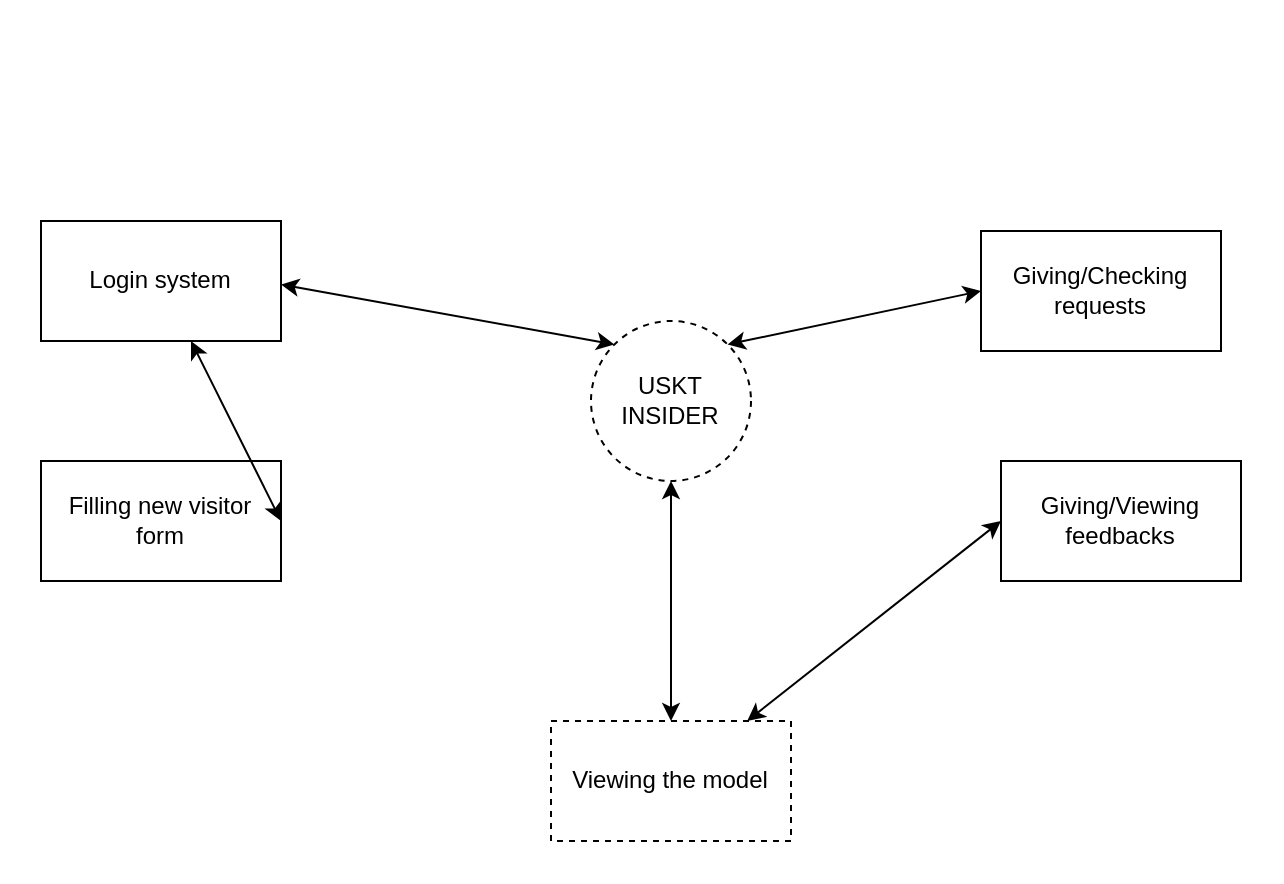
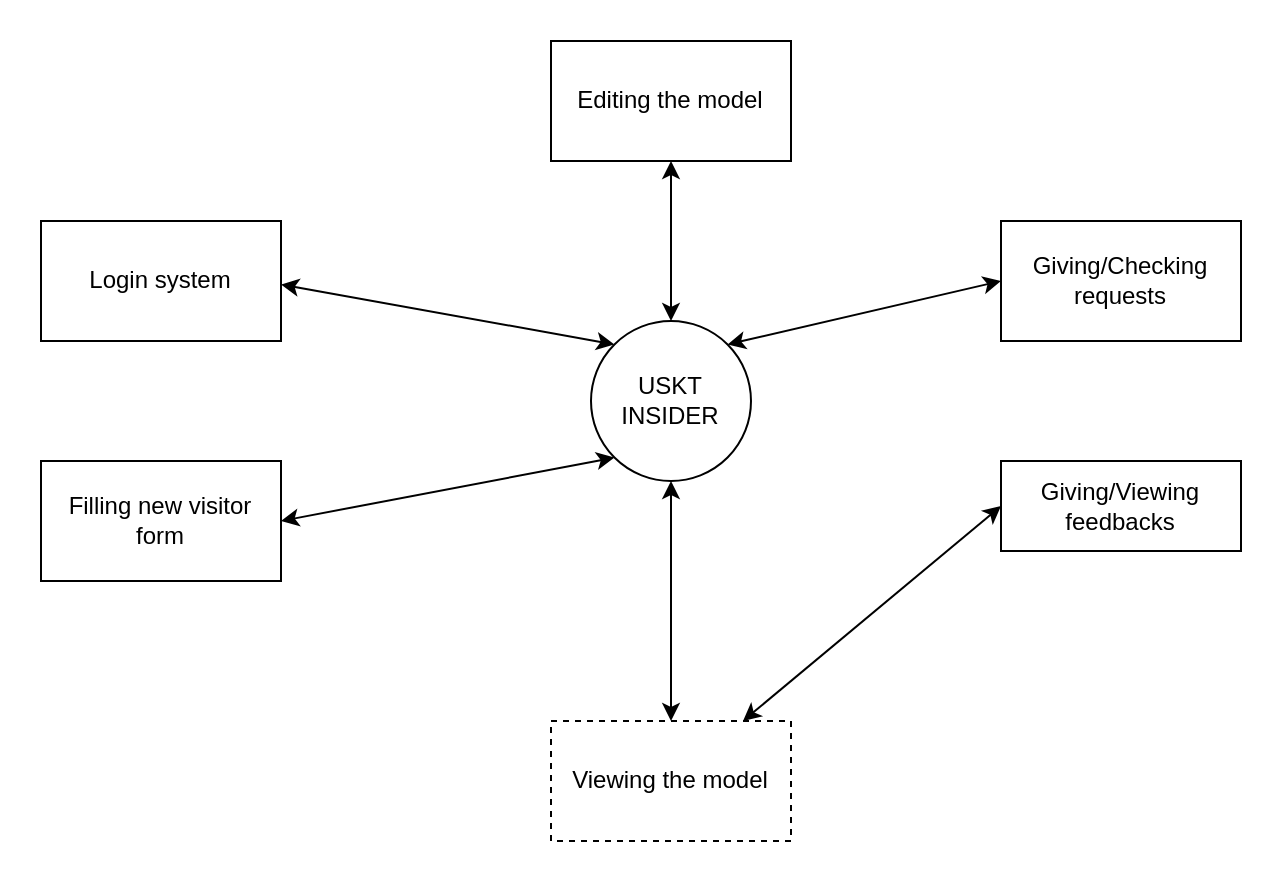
node "Editing the model": added
edge "Editing the model" -- "USKT INSIDER": added
node "Giving/Checking requests": moved (1101, 291) -> (1121, 281)
node "USKT INSIDER": style dashed -> solid
edge "Login system" -- "Filling new visitor form": now "USKT INSIDER" -- "Filling new visitor form"
node "Giving/Viewing feedbacks": size 240x120 -> 240x90
